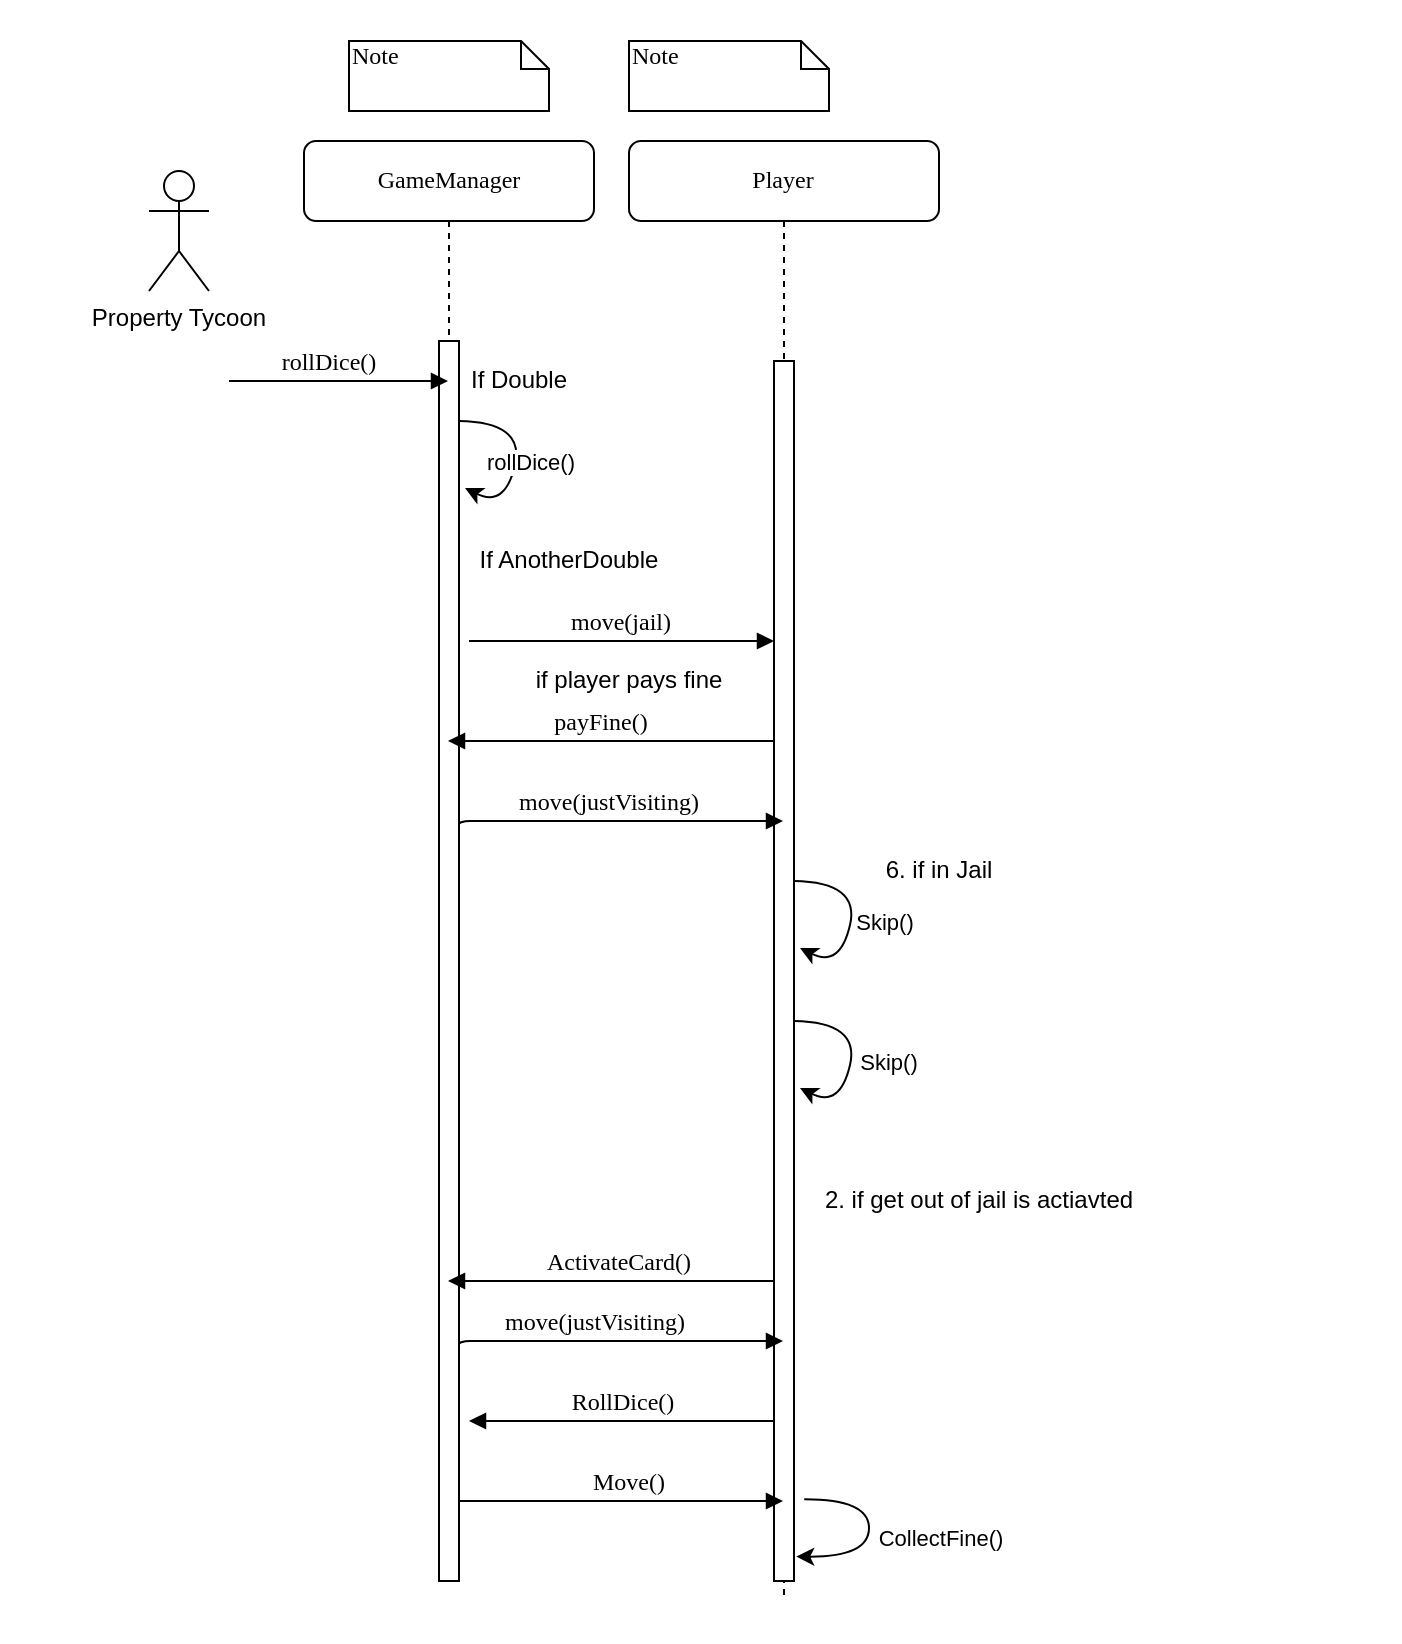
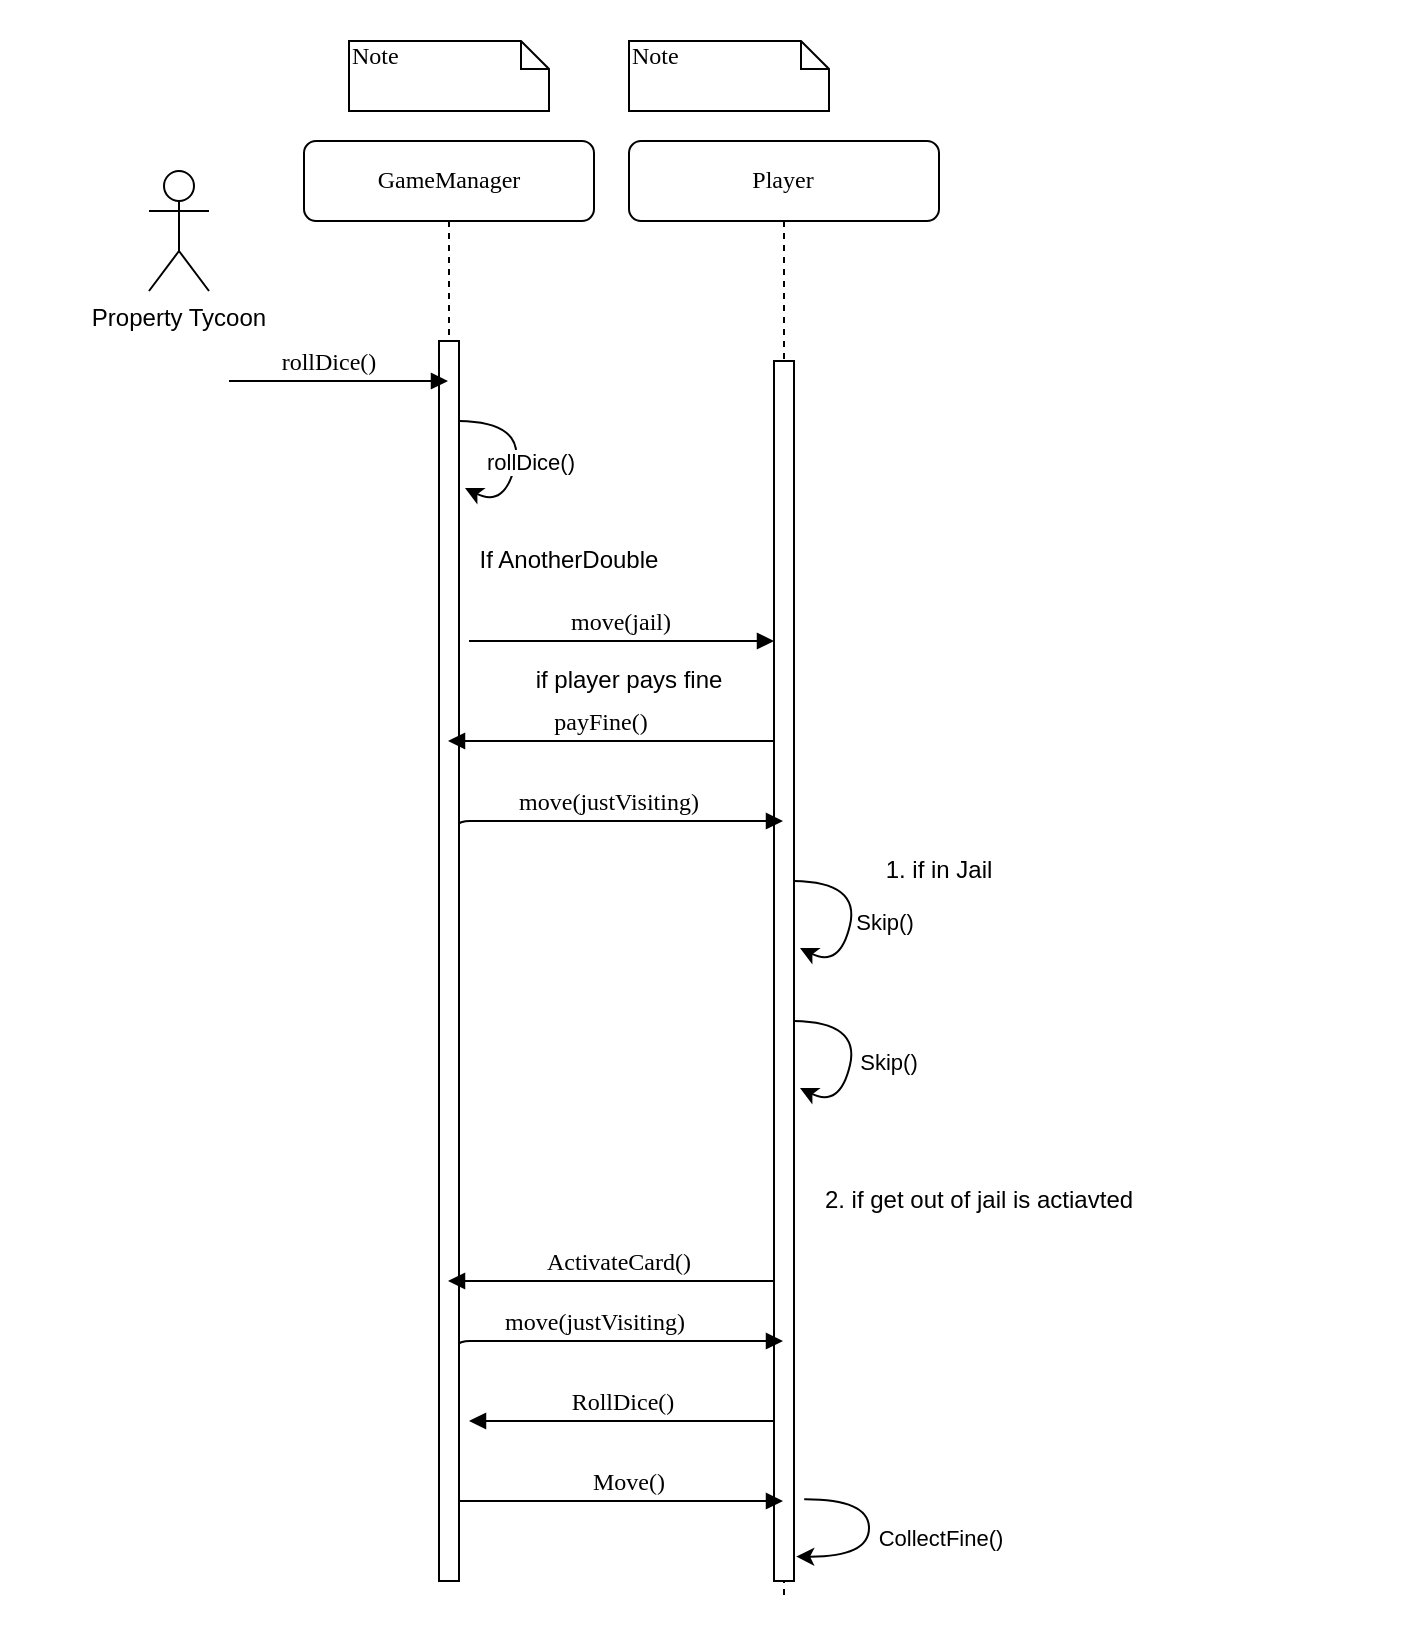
node "If Double": removed
node "6. if in Jail": label "6. if in Jail" -> "1. if in Jail"
